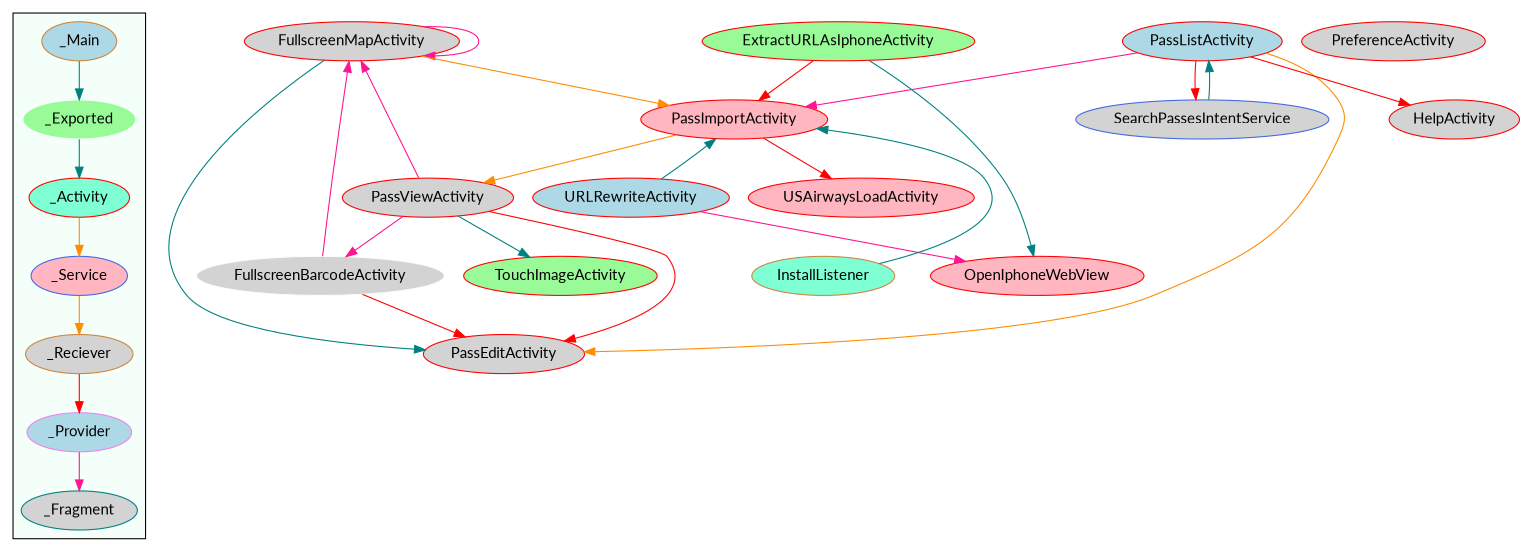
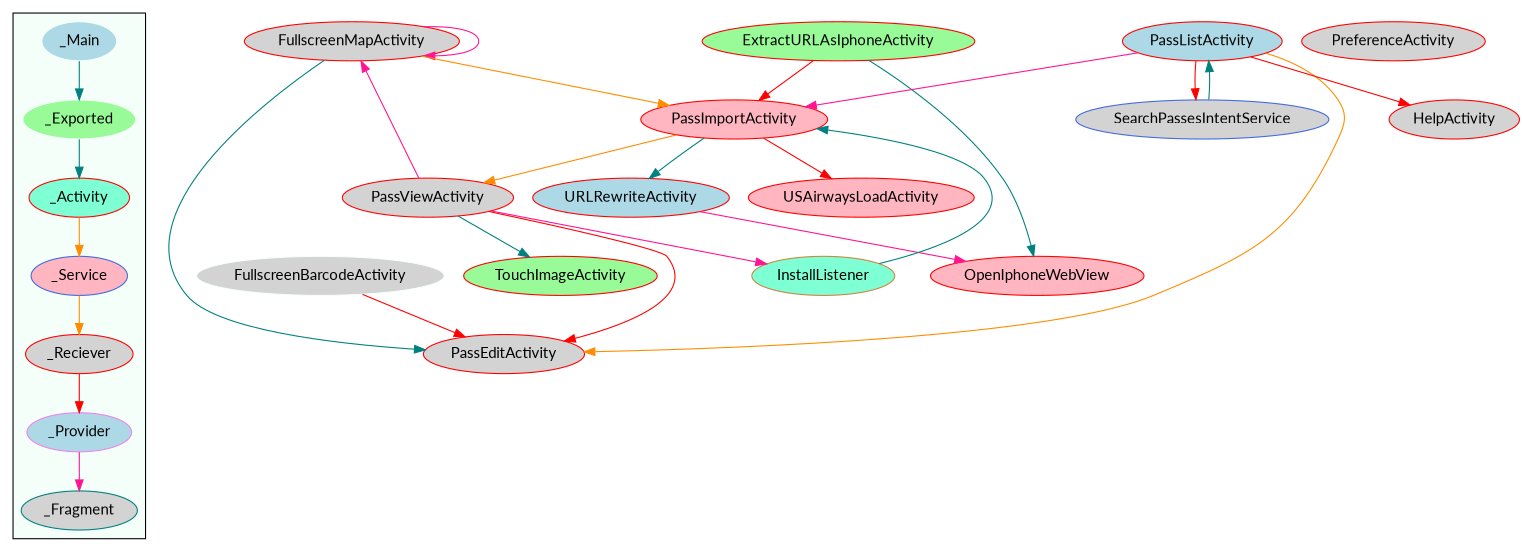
node "_Main": color peru -> mintcream
edge "URLRewriteActivity" -> "PassImportActivity": reversed
edge "FullscreenBarcodeActivity" -> "FullscreenMapActivity": removed
edge "PassViewActivity" -> "FullscreenBarcodeActivity": now "PassViewActivity" -> "InstallListener"
node "_Reciever": color peru -> red
